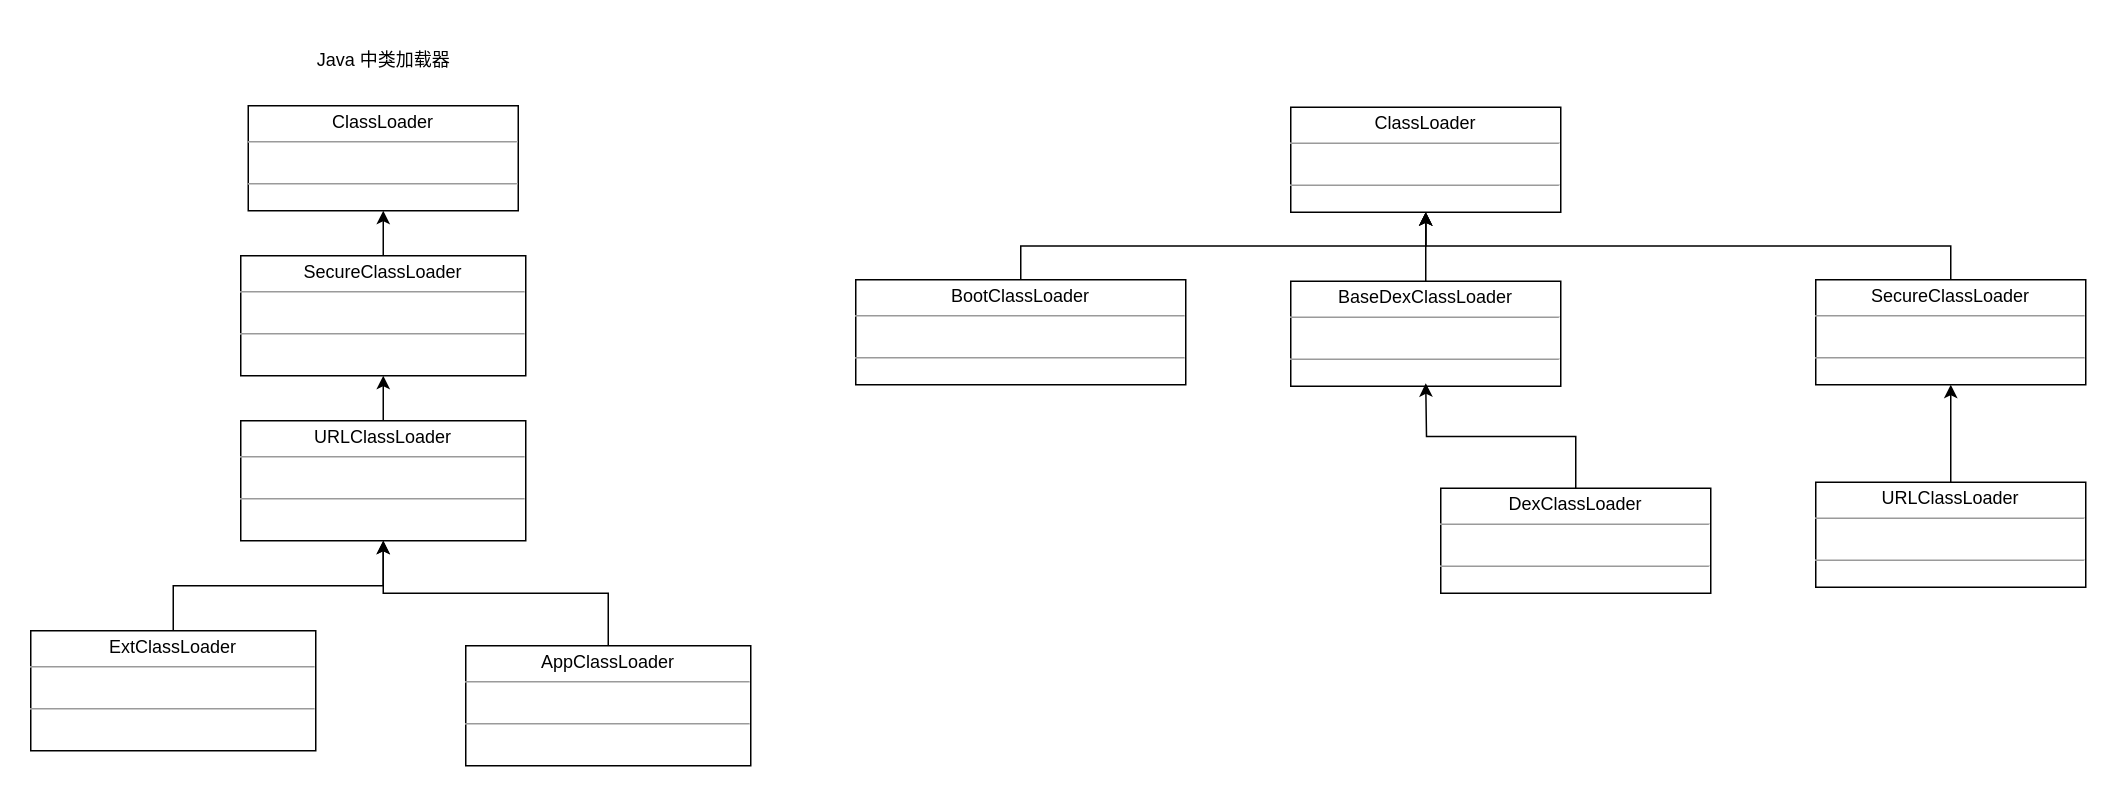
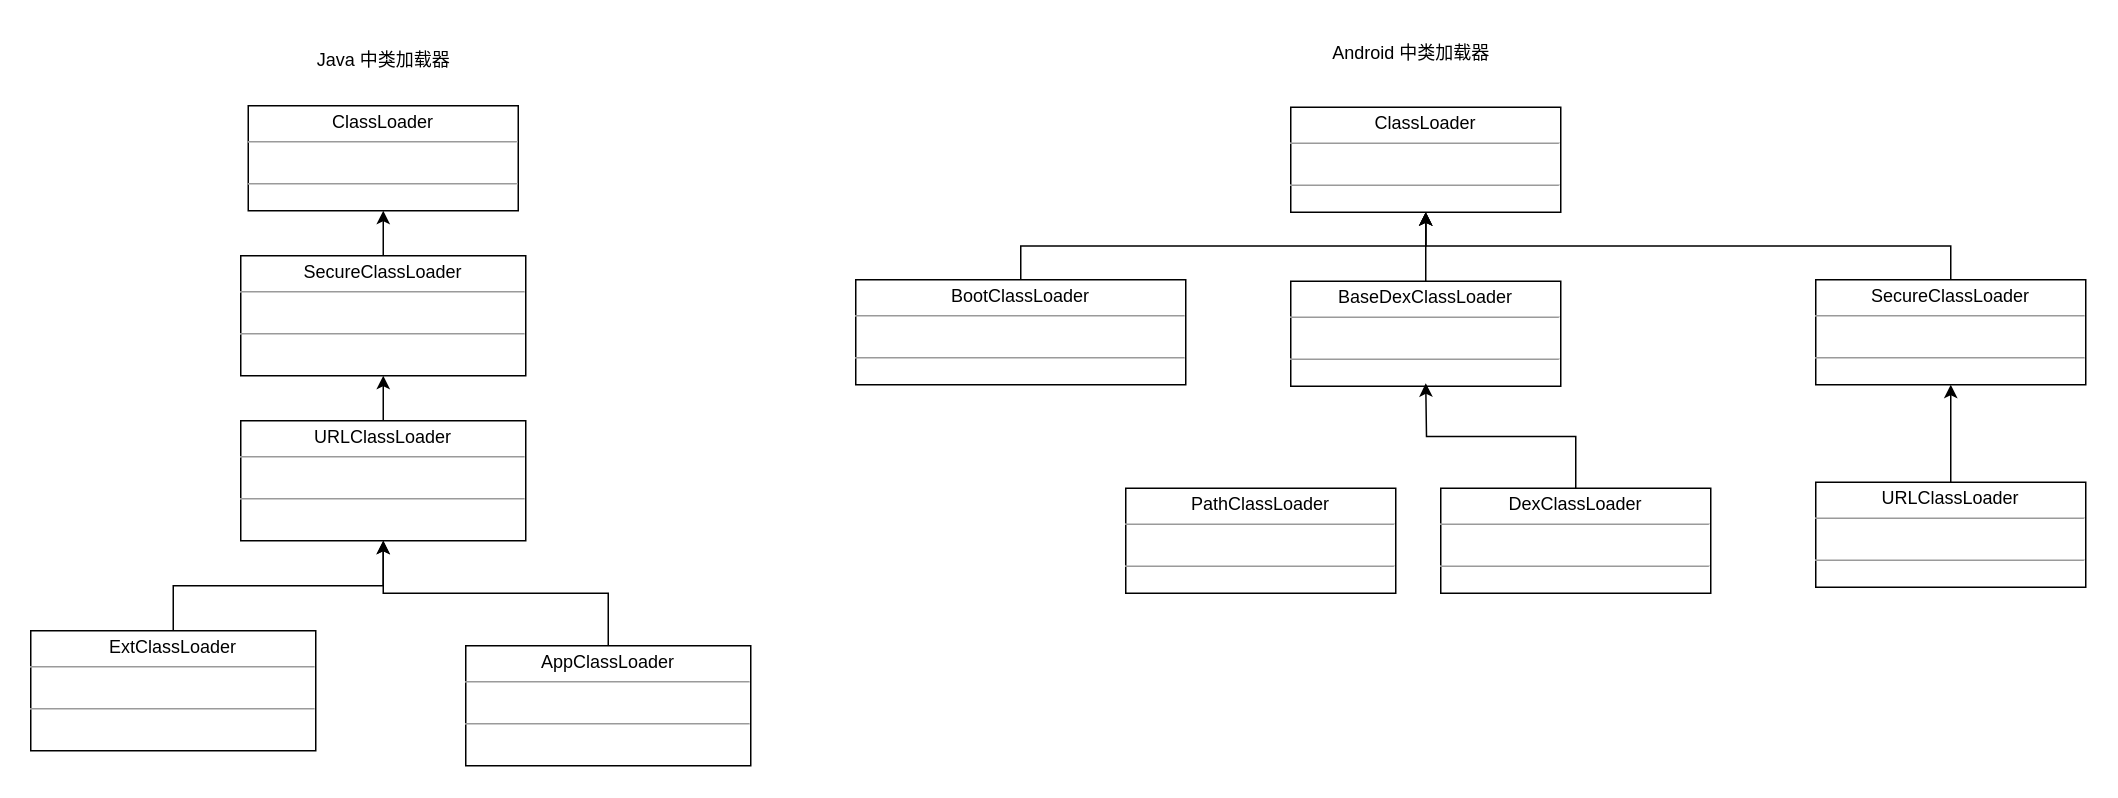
node "Android 中类加载器": added
node "PathClassLoader": added
